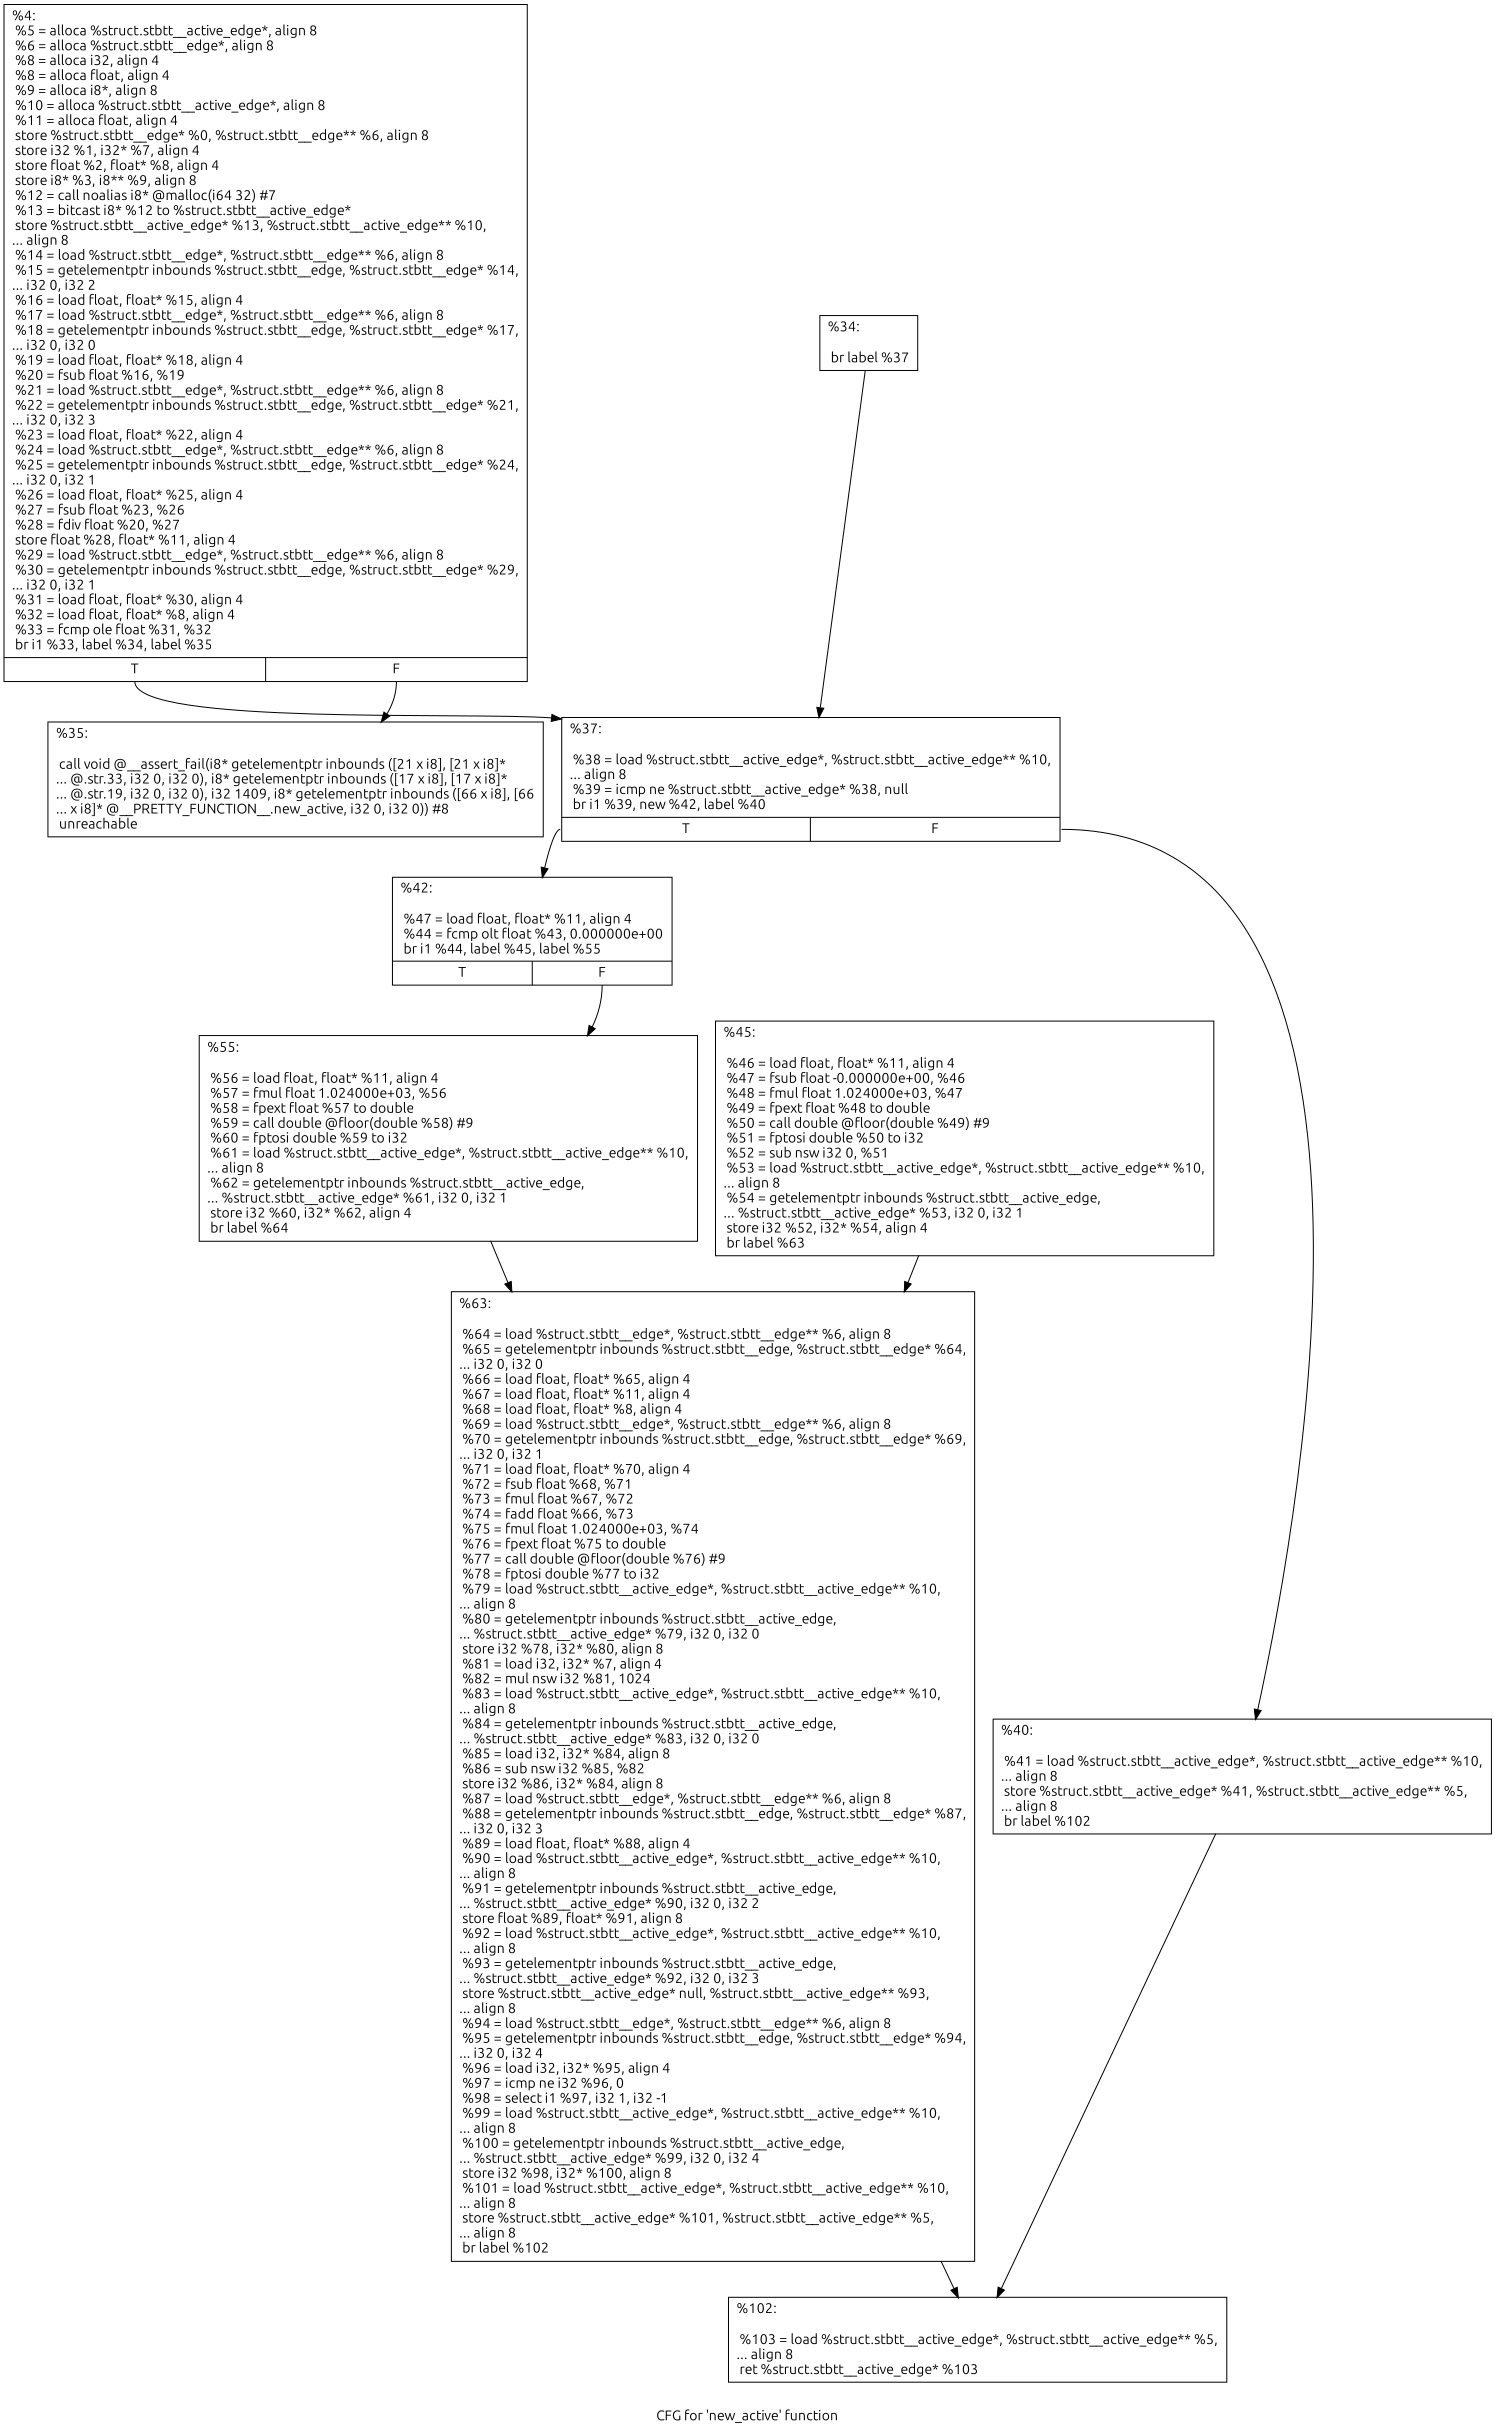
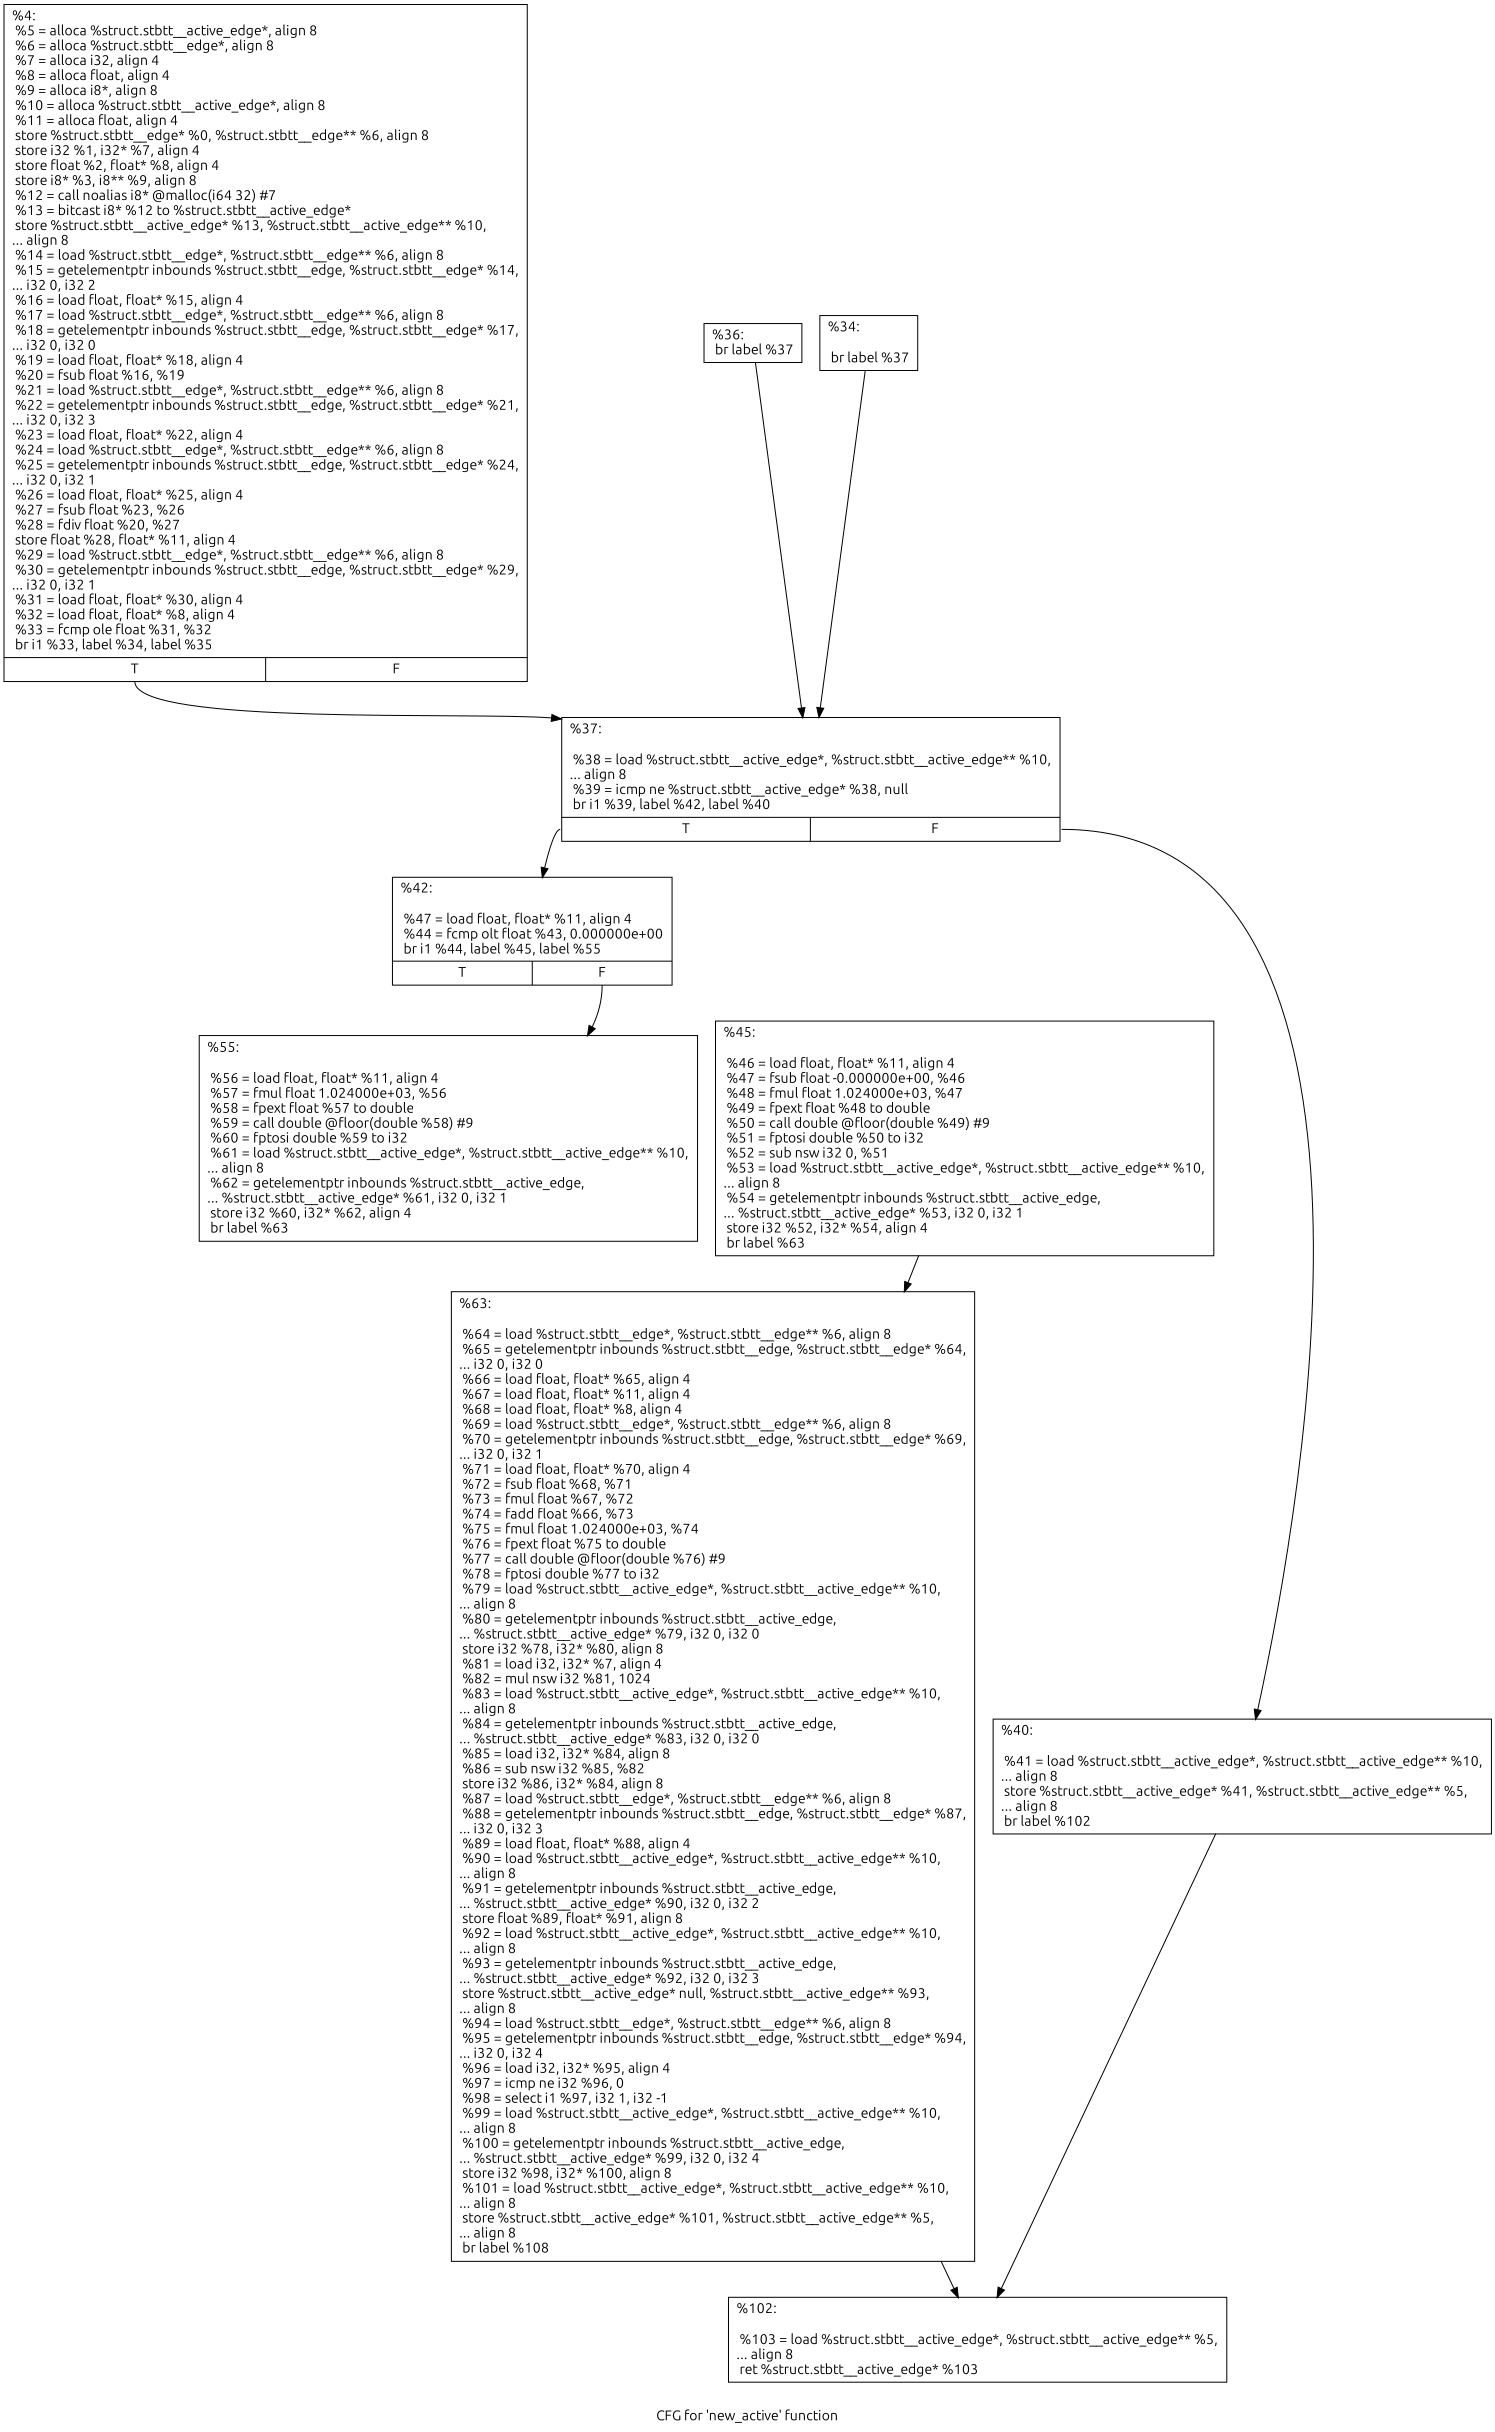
node "%4:": text "%8 = alloca i32, align 4" -> "%7 = alloca i32, align 4"
node "%36:": added
node "%35:": removed
node "%37:": text "br i1 %39, new %42, label %40" -> "br i1 %39, label %42, label %40"
node "%55:": text "br label %64" -> "br label %63"
edge "%55:" -> "%63:": removed
node "%63:": text "br label %102" -> "br label %108"
